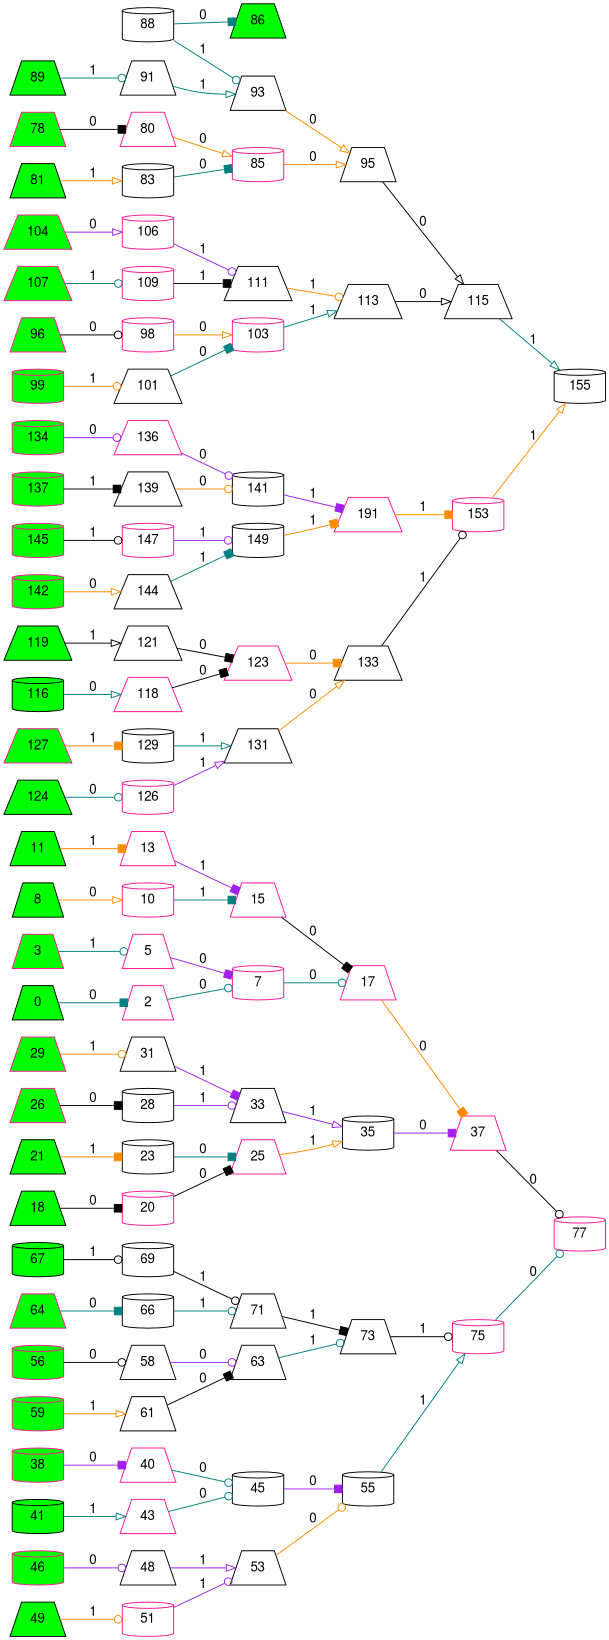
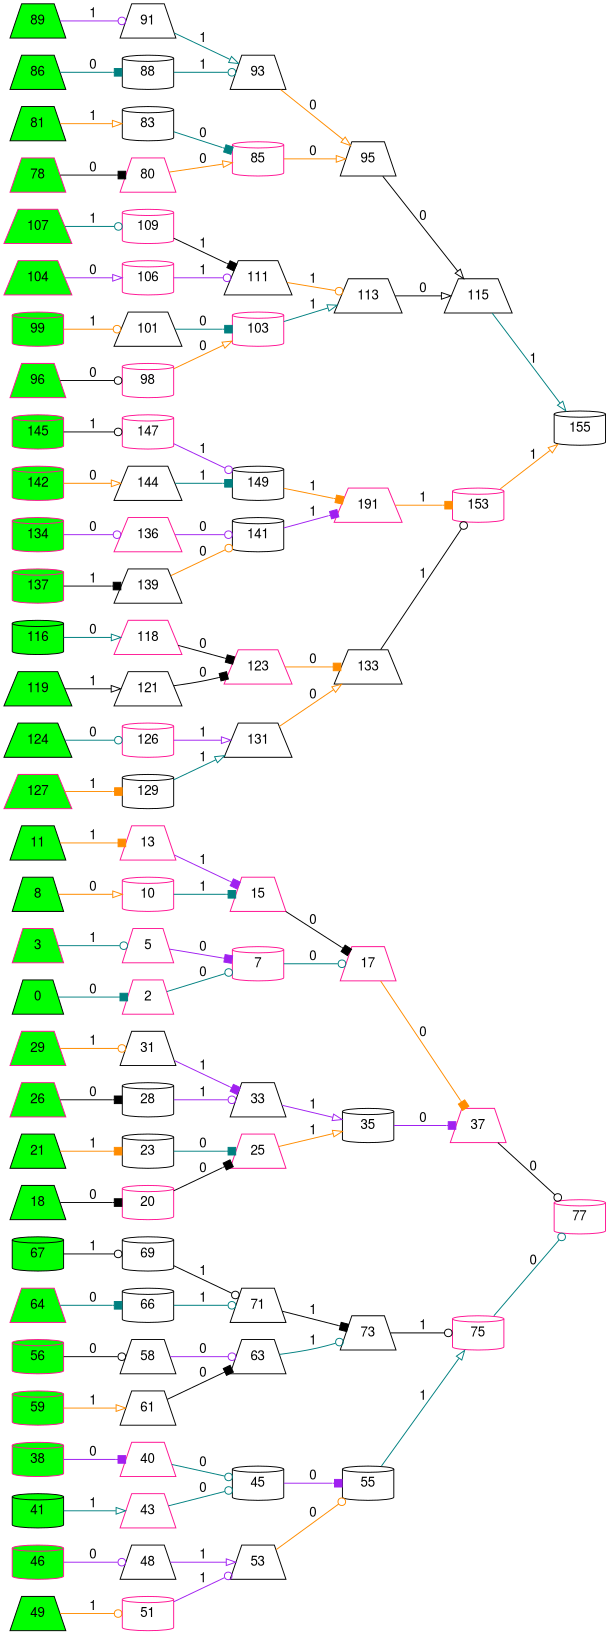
edge "88" -> "86": reversed
edge "89" -> "91": color teal -> purple
